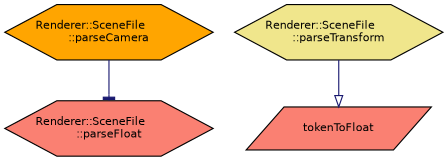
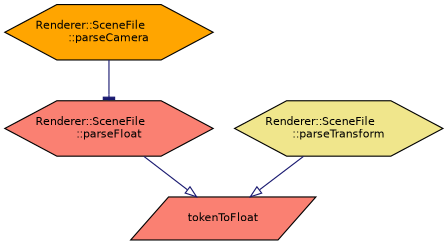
edge "Renderer::SceneFile ::parseFloat" -> "tokenToFloat": added
